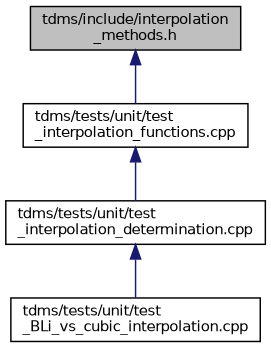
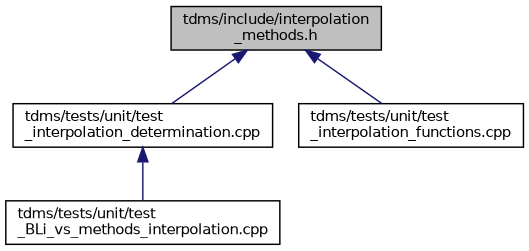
edge "tdms/tests/unit/test _interpolation_determination.cpp" -> "tdms/tests/unit/test _interpolation_functions.cpp": now "tdms/tests/unit/test _interpolation_determination.cpp" -> "tdms/include/interpolation _methods.h"
node "tdms/tests/unit/test _BLi_vs_cubic_interpolation.cpp": label "tdms/tests/unit/test _BLi_vs_cubic_interpolation.cpp" -> "tdms/tests/unit/test _BLi_vs_methods_interpolation.cpp"
